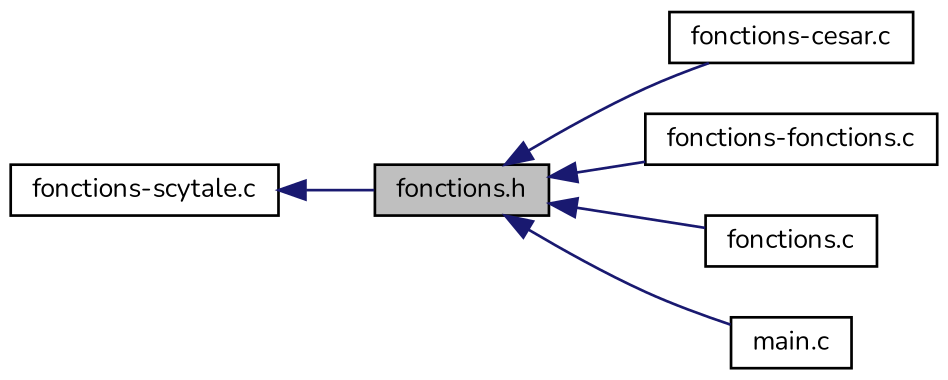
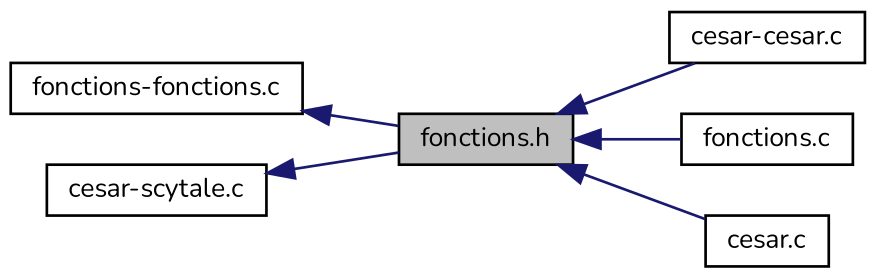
node "fonctions-cesar.c": label "fonctions-cesar.c" -> "cesar-cesar.c"
edge "fonctions-fonctions.c" -> "fonctions.h": reversed
node "fonctions-scytale.c": label "fonctions-scytale.c" -> "cesar-scytale.c"
node "main.c": label "main.c" -> "cesar.c"
